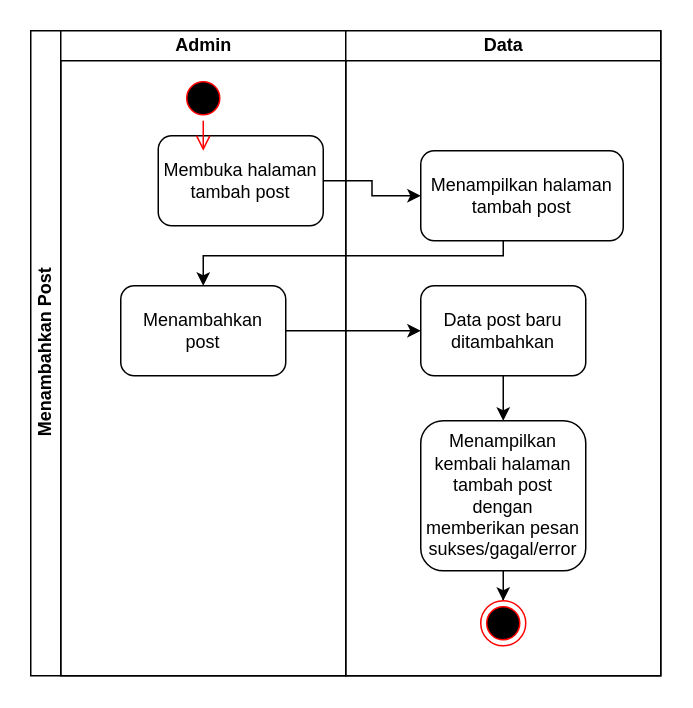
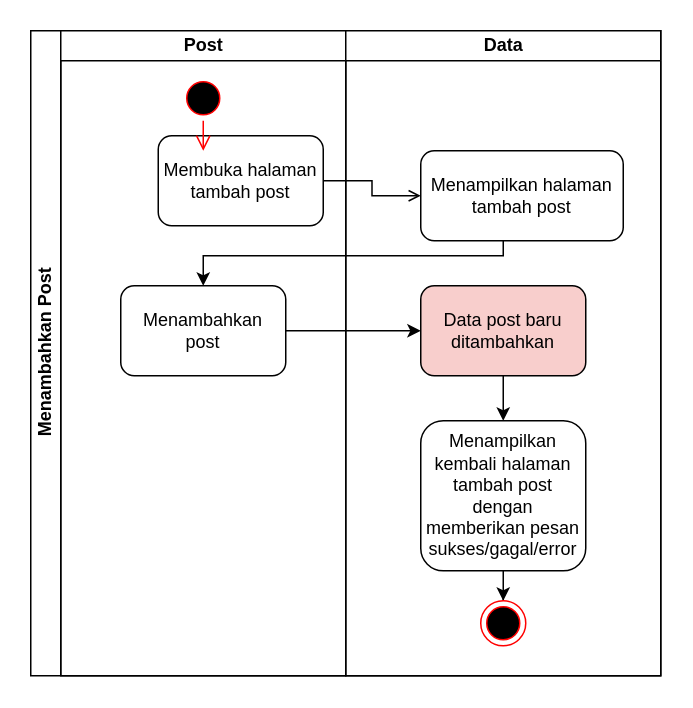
node "Admin": label "Admin" -> "Post"
edge "Membuka halaman tambah post" -> "Menampilkan halaman tambah post": arrowhead classic -> open
node "Data post baru ditambahkan": fillcolor #ffffff -> #f8cecc
